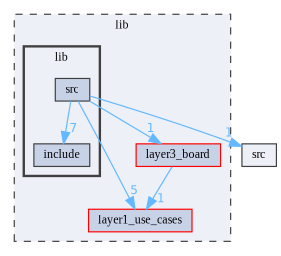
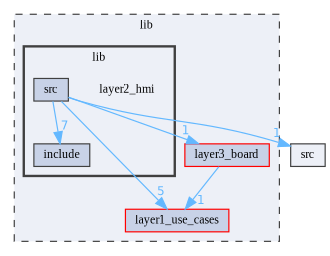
node "layer2_hmi": added
